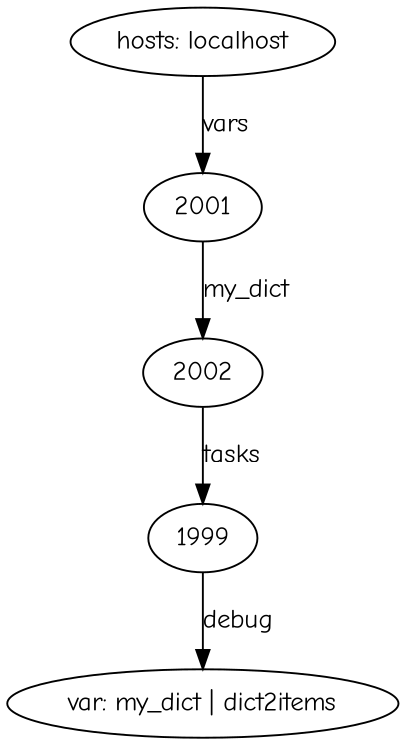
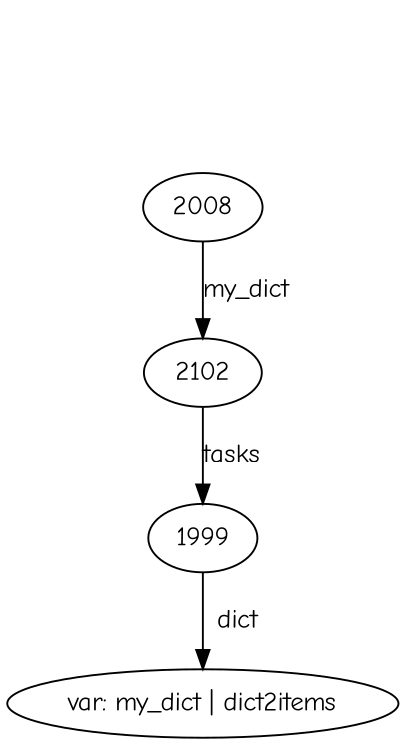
node "hosts: localhost": removed
node "2001": label "2001" -> "2008"
node "2002": label "2002" -> "2102"
edge "1999" -> "var: my_dict | dict2items": label "debug" -> "dict"
